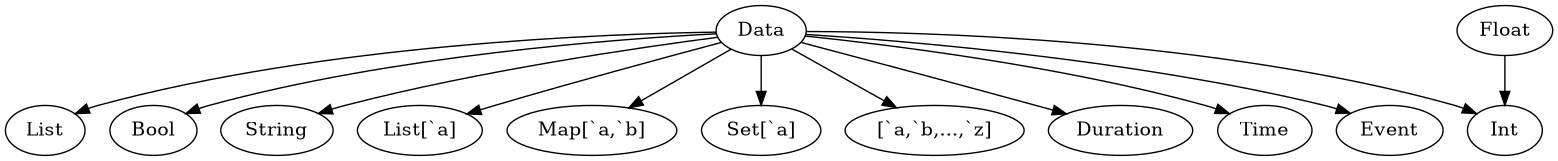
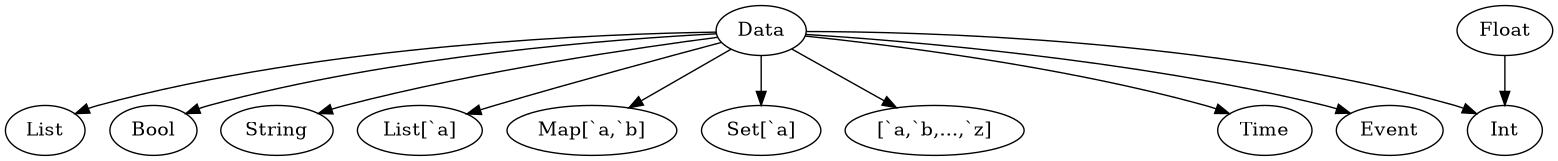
node "Duration": removed
